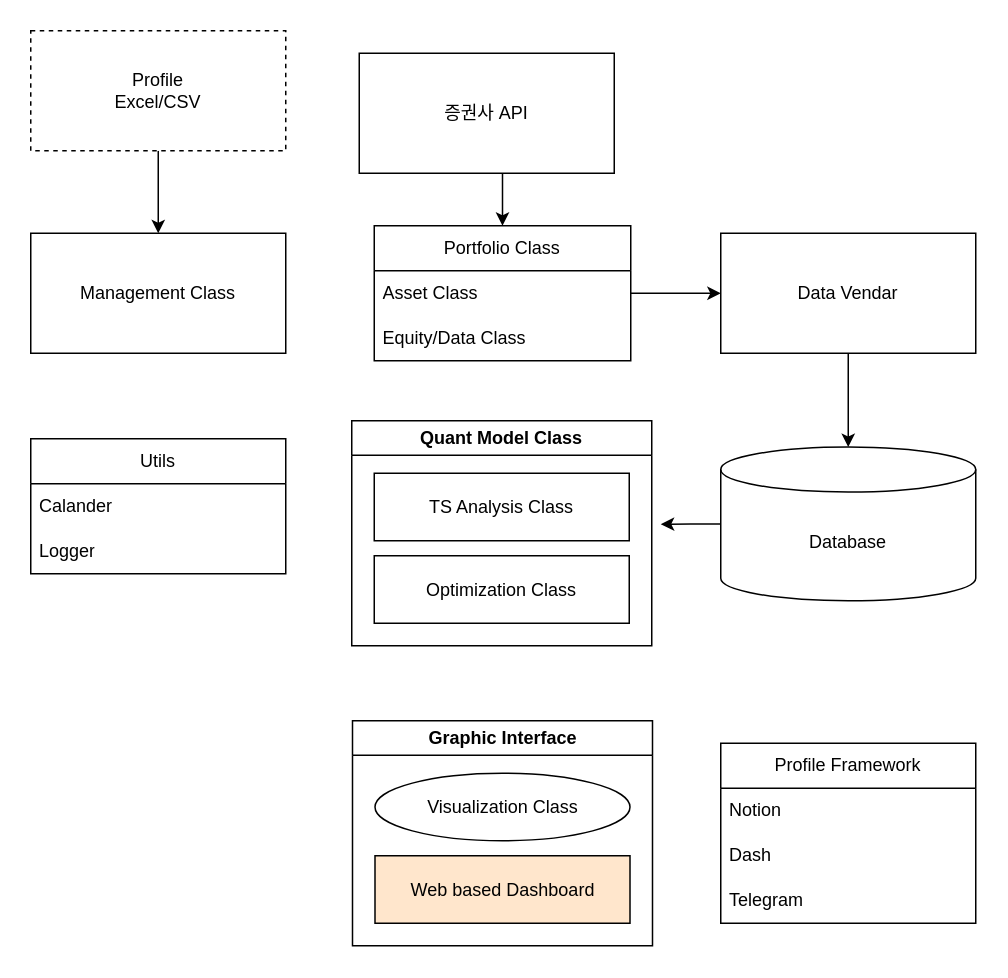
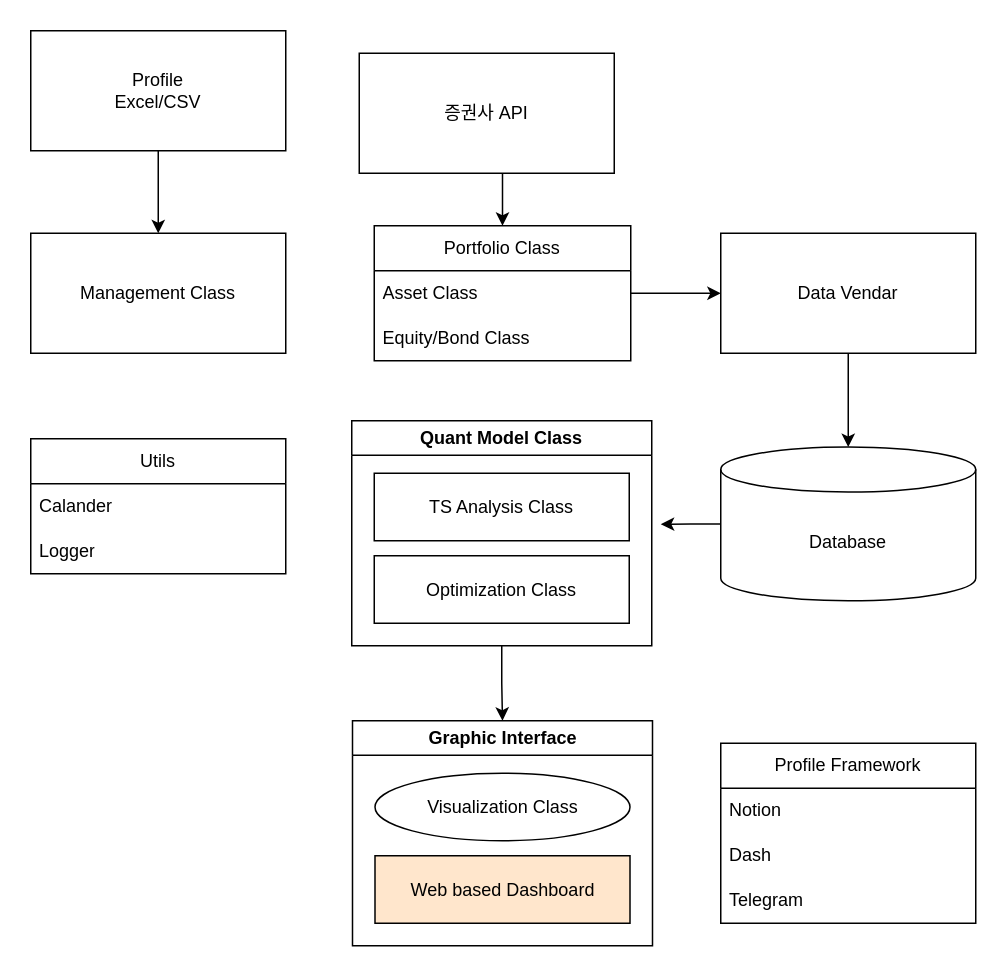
node "Profile Excel/CSV": style dashed -> solid
node "Equity/Data Class": label "Equity/Data Class" -> "Equity/Bond Class"
edge "Quant Model Class" -> "Graphic Interface": added
